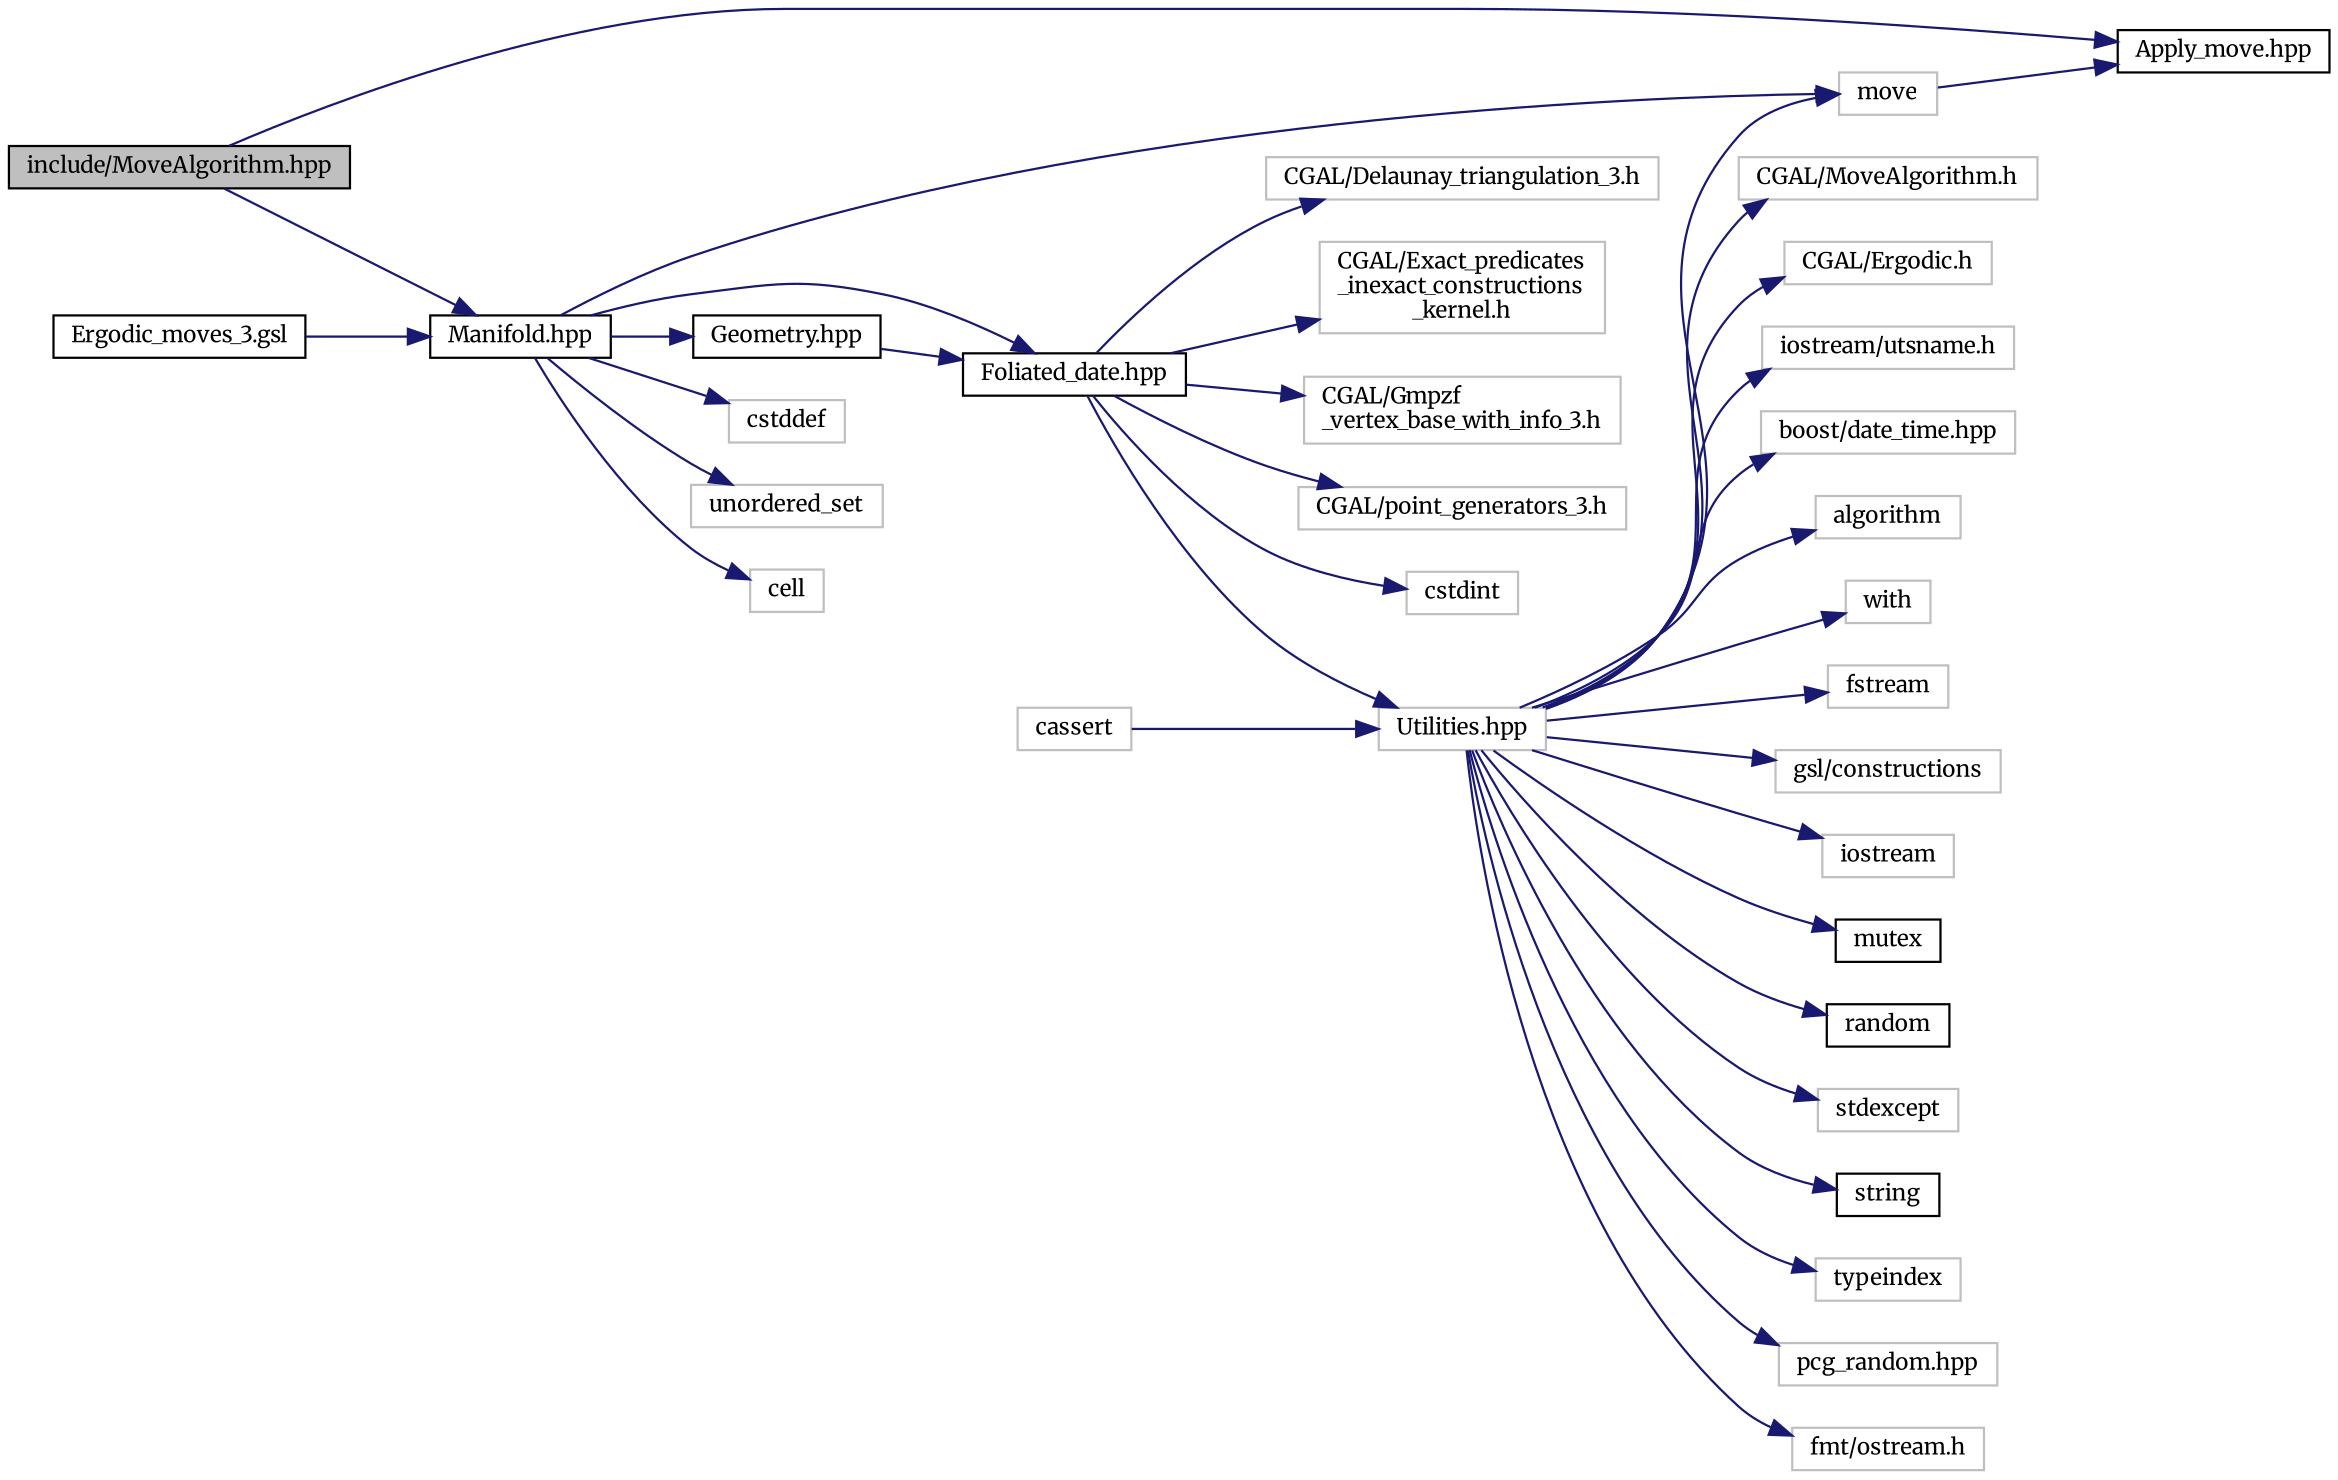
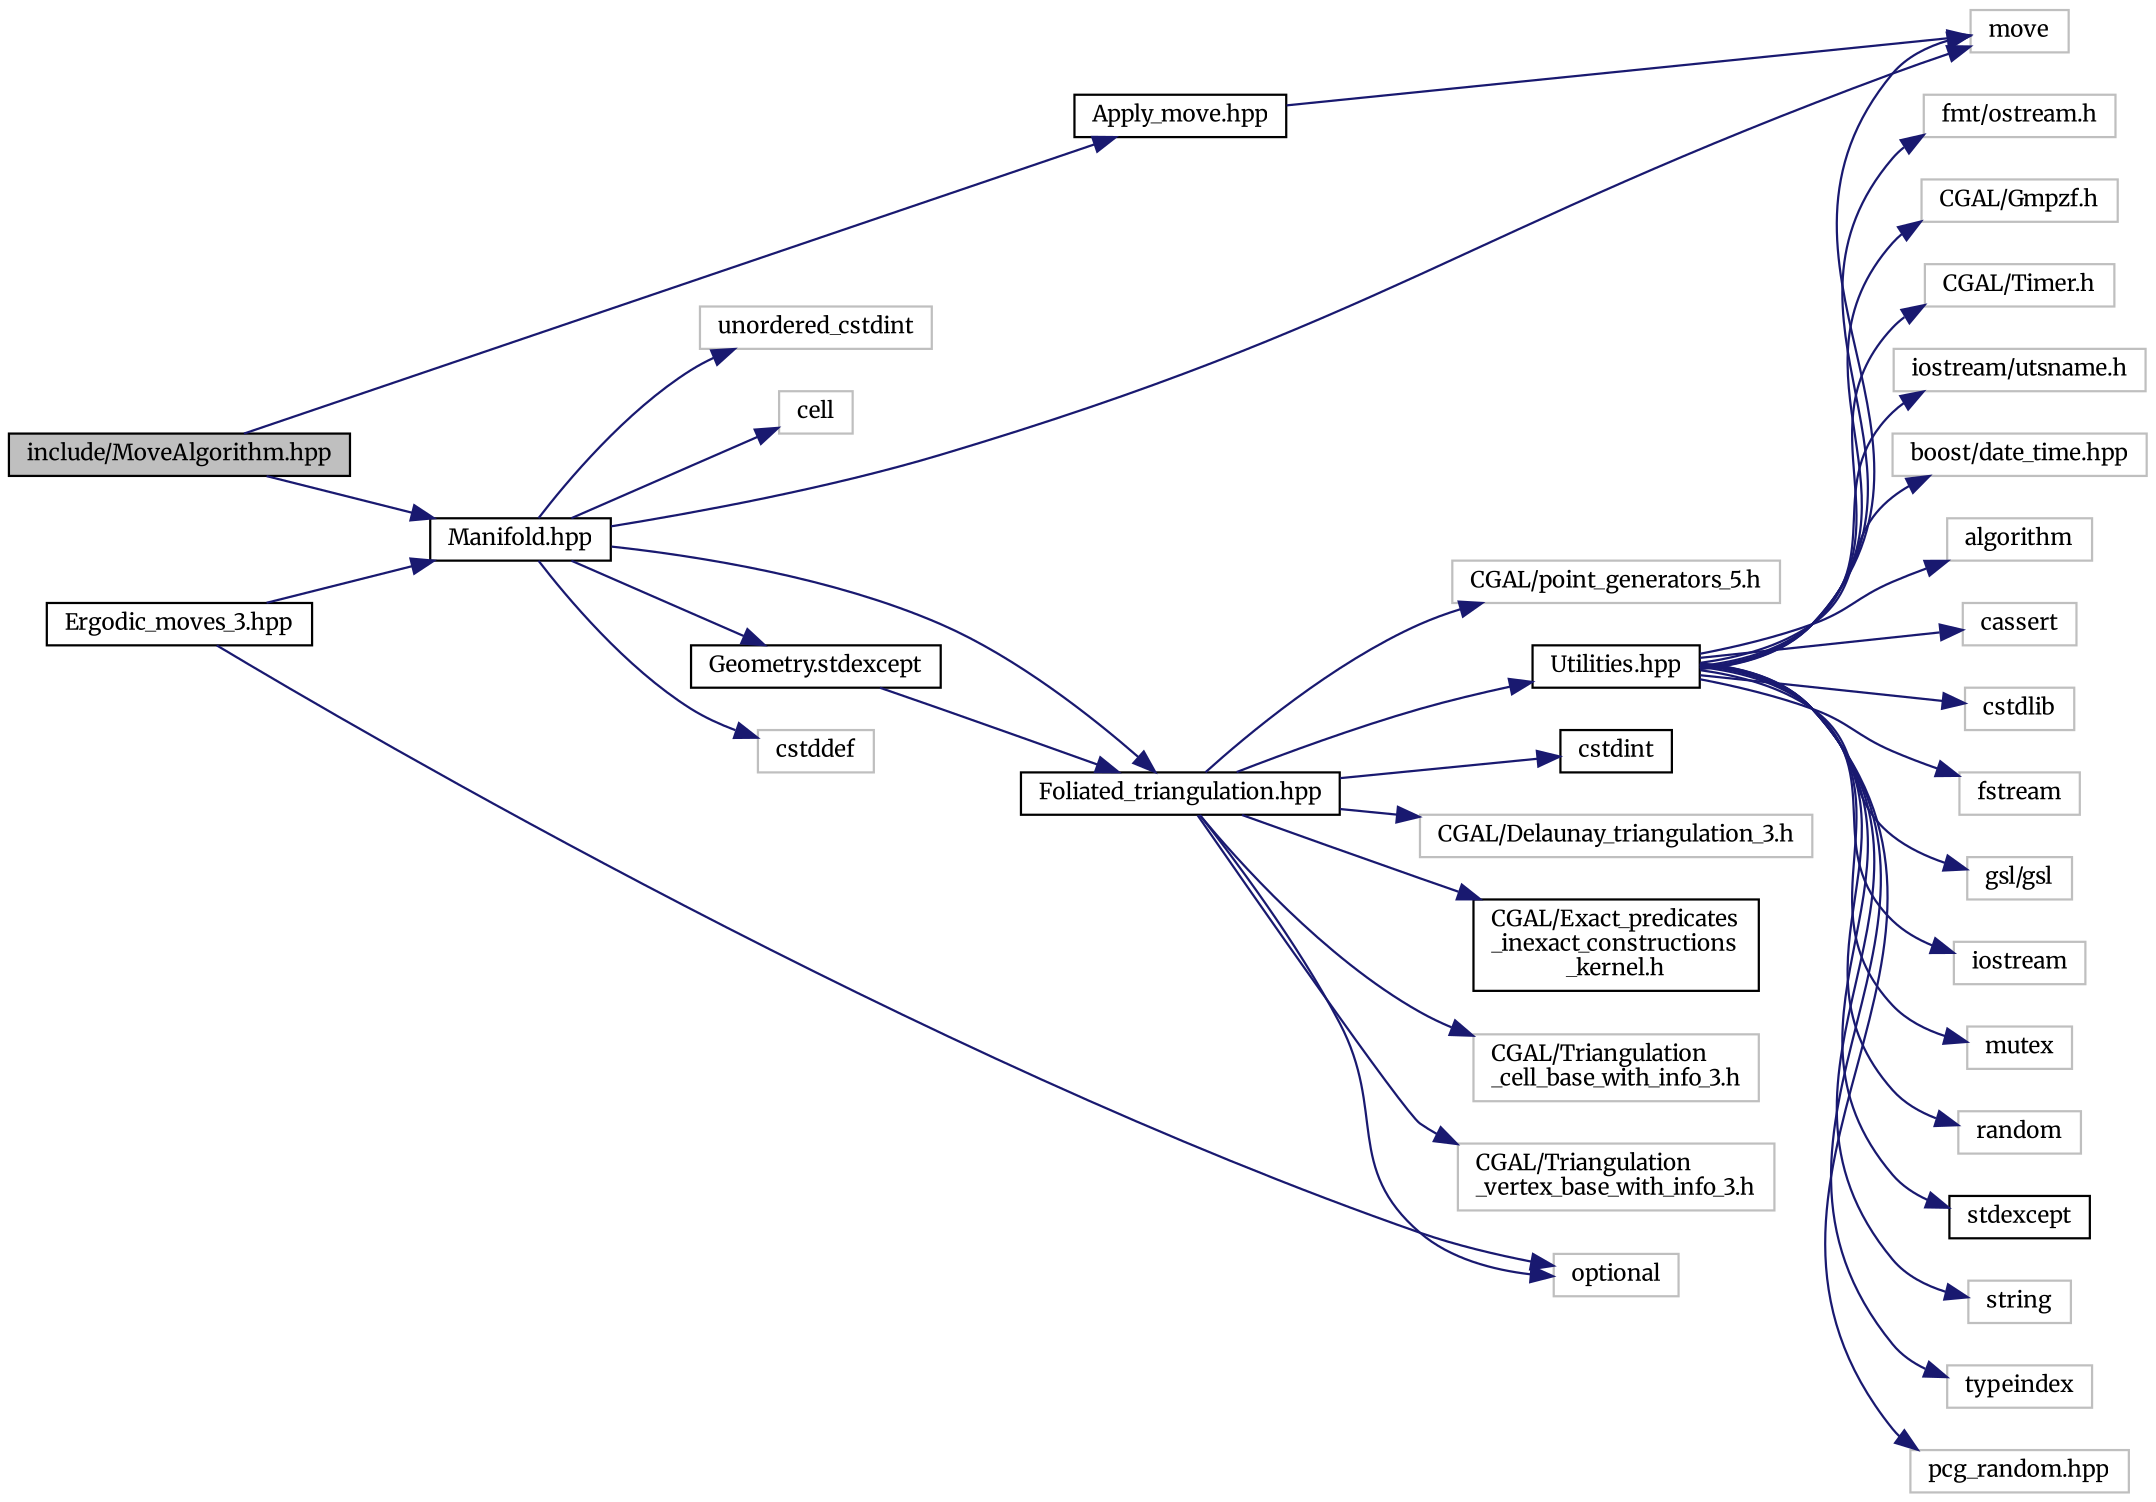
edge "move" -> "Apply_move.hpp": reversed
node "CGAL/MoveAlgorithm.h": label "CGAL/MoveAlgorithm.h" -> "CGAL/Gmpzf.h"
node "CGAL/Ergodic.h": label "CGAL/Ergodic.h" -> "CGAL/Timer.h"
node "CGAL/Exact_predicates _inexact_constructions _kernel.h": color grey75 -> black
node "Ergodic_moves_3.gsl": label "Ergodic_moves_3.gsl" -> "Ergodic_moves_3.hpp"
node "Geometry.hpp": label "Geometry.hpp" -> "Geometry.stdexcept"
node "Foliated_date.hpp": label "Foliated_date.hpp" -> "Foliated_triangulation.hpp"
node "CGAL/Gmpzf _vertex_base_with_info_3.h": label "CGAL/Gmpzf _vertex_base_with_info_3.h" -> "CGAL/Triangulation _vertex_base_with_info_3.h"
node "unordered_set": label "unordered_set" -> "unordered_cstdint"
node "CGAL/point_generators_3.h": label "CGAL/point_generators_3.h" -> "CGAL/point_generators_5.h"
node "cstdint": color grey75 -> black
node "with": label "with" -> "cstdlib"
edge "cassert" -> "Utilities.hpp": reversed
node "Utilities.hpp": color grey75 -> black
node "gsl/constructions": label "gsl/constructions" -> "gsl/gsl"
node "mutex": color black -> grey75
node "random": color black -> grey75
node "CGAL/Triangulation _cell_base_with_info_3.h": added
node "stdexcept": color grey75 -> black
node "string": color black -> grey75
node "optional": added
